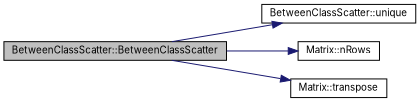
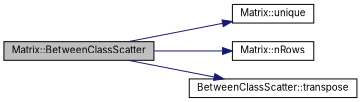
node "BetweenClassScatter::unique": label "BetweenClassScatter::unique" -> "Matrix::unique"
node "BetweenClassScatter::BetweenClassScatter": label "BetweenClassScatter::BetweenClassScatter" -> "Matrix::BetweenClassScatter"
node "Matrix::transpose": label "Matrix::transpose" -> "BetweenClassScatter::transpose"
